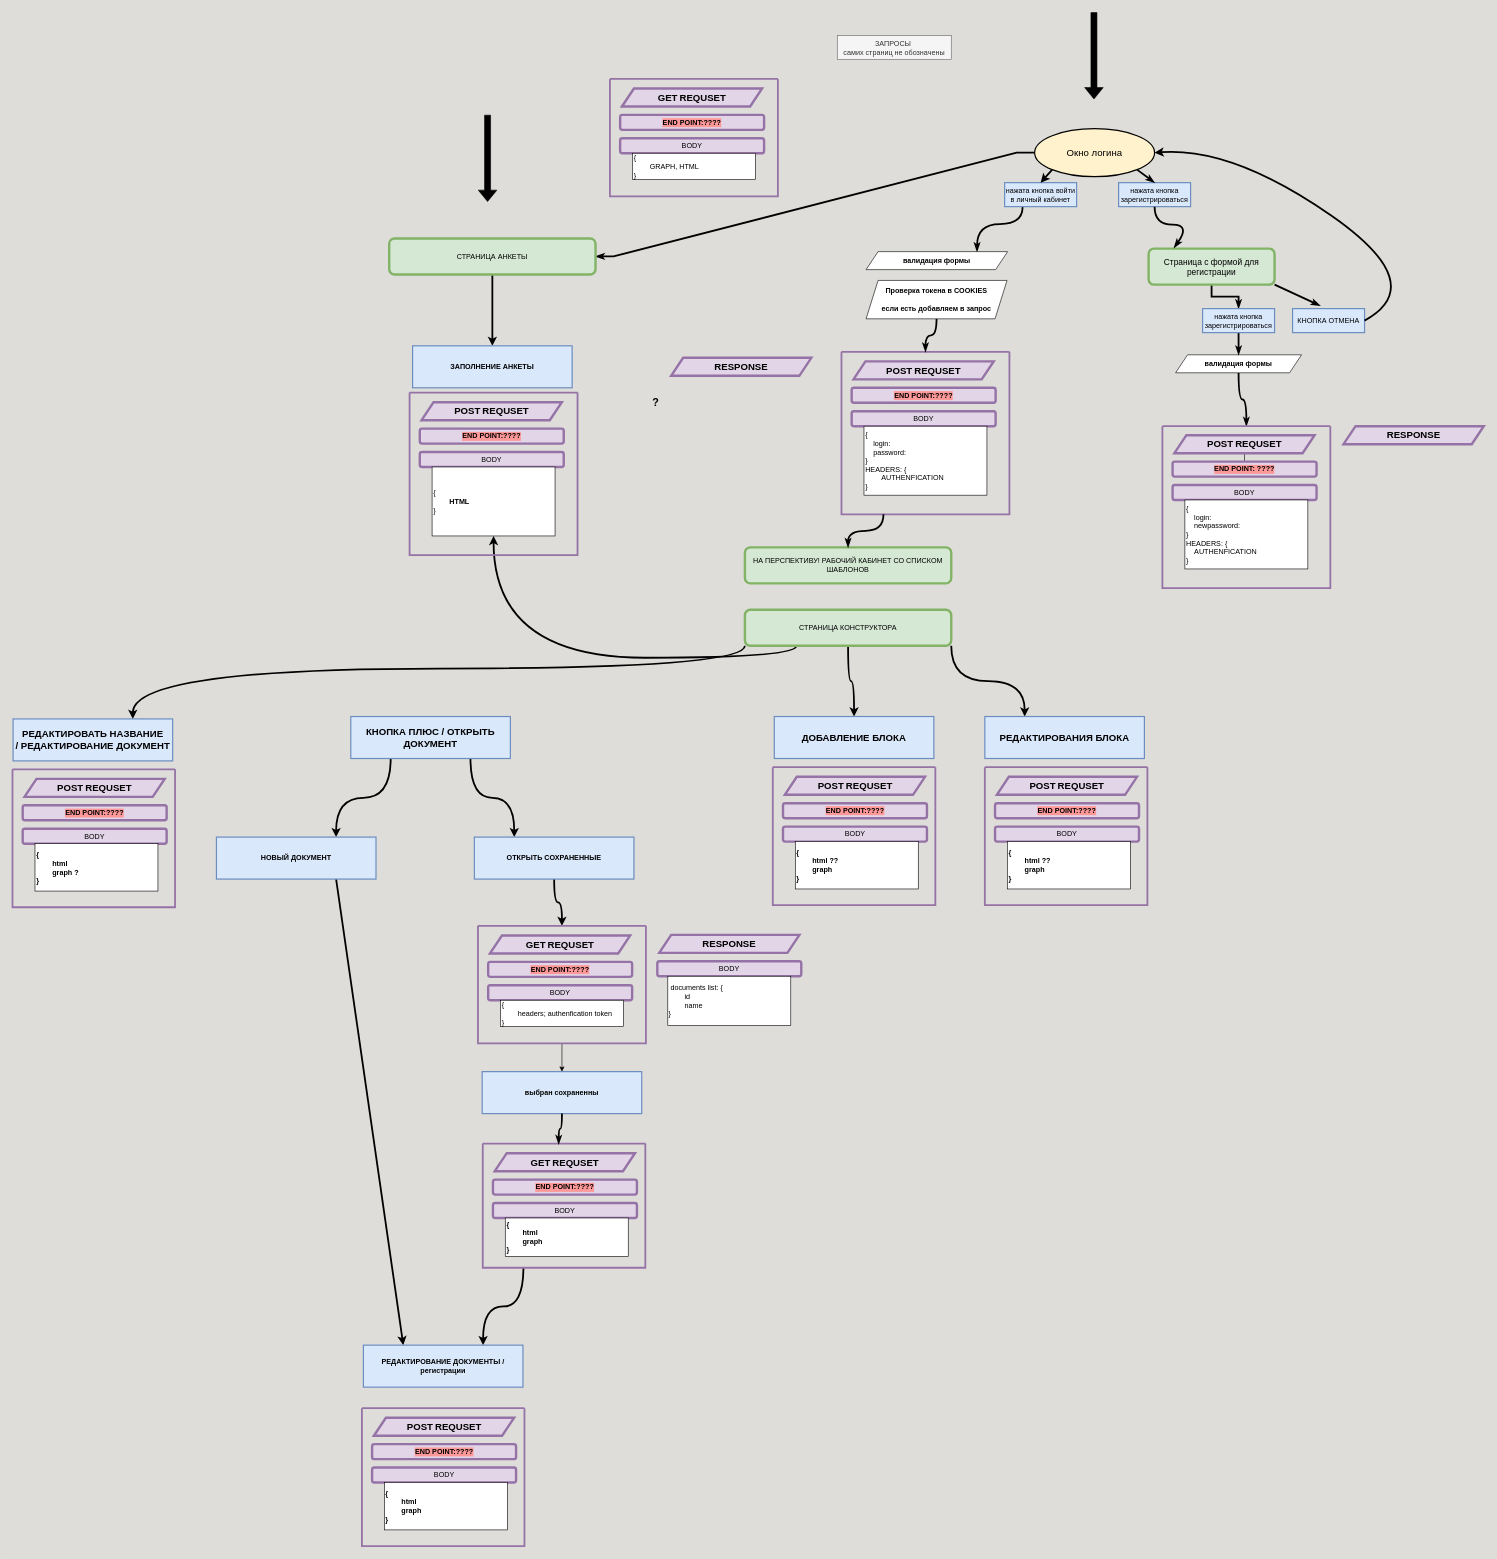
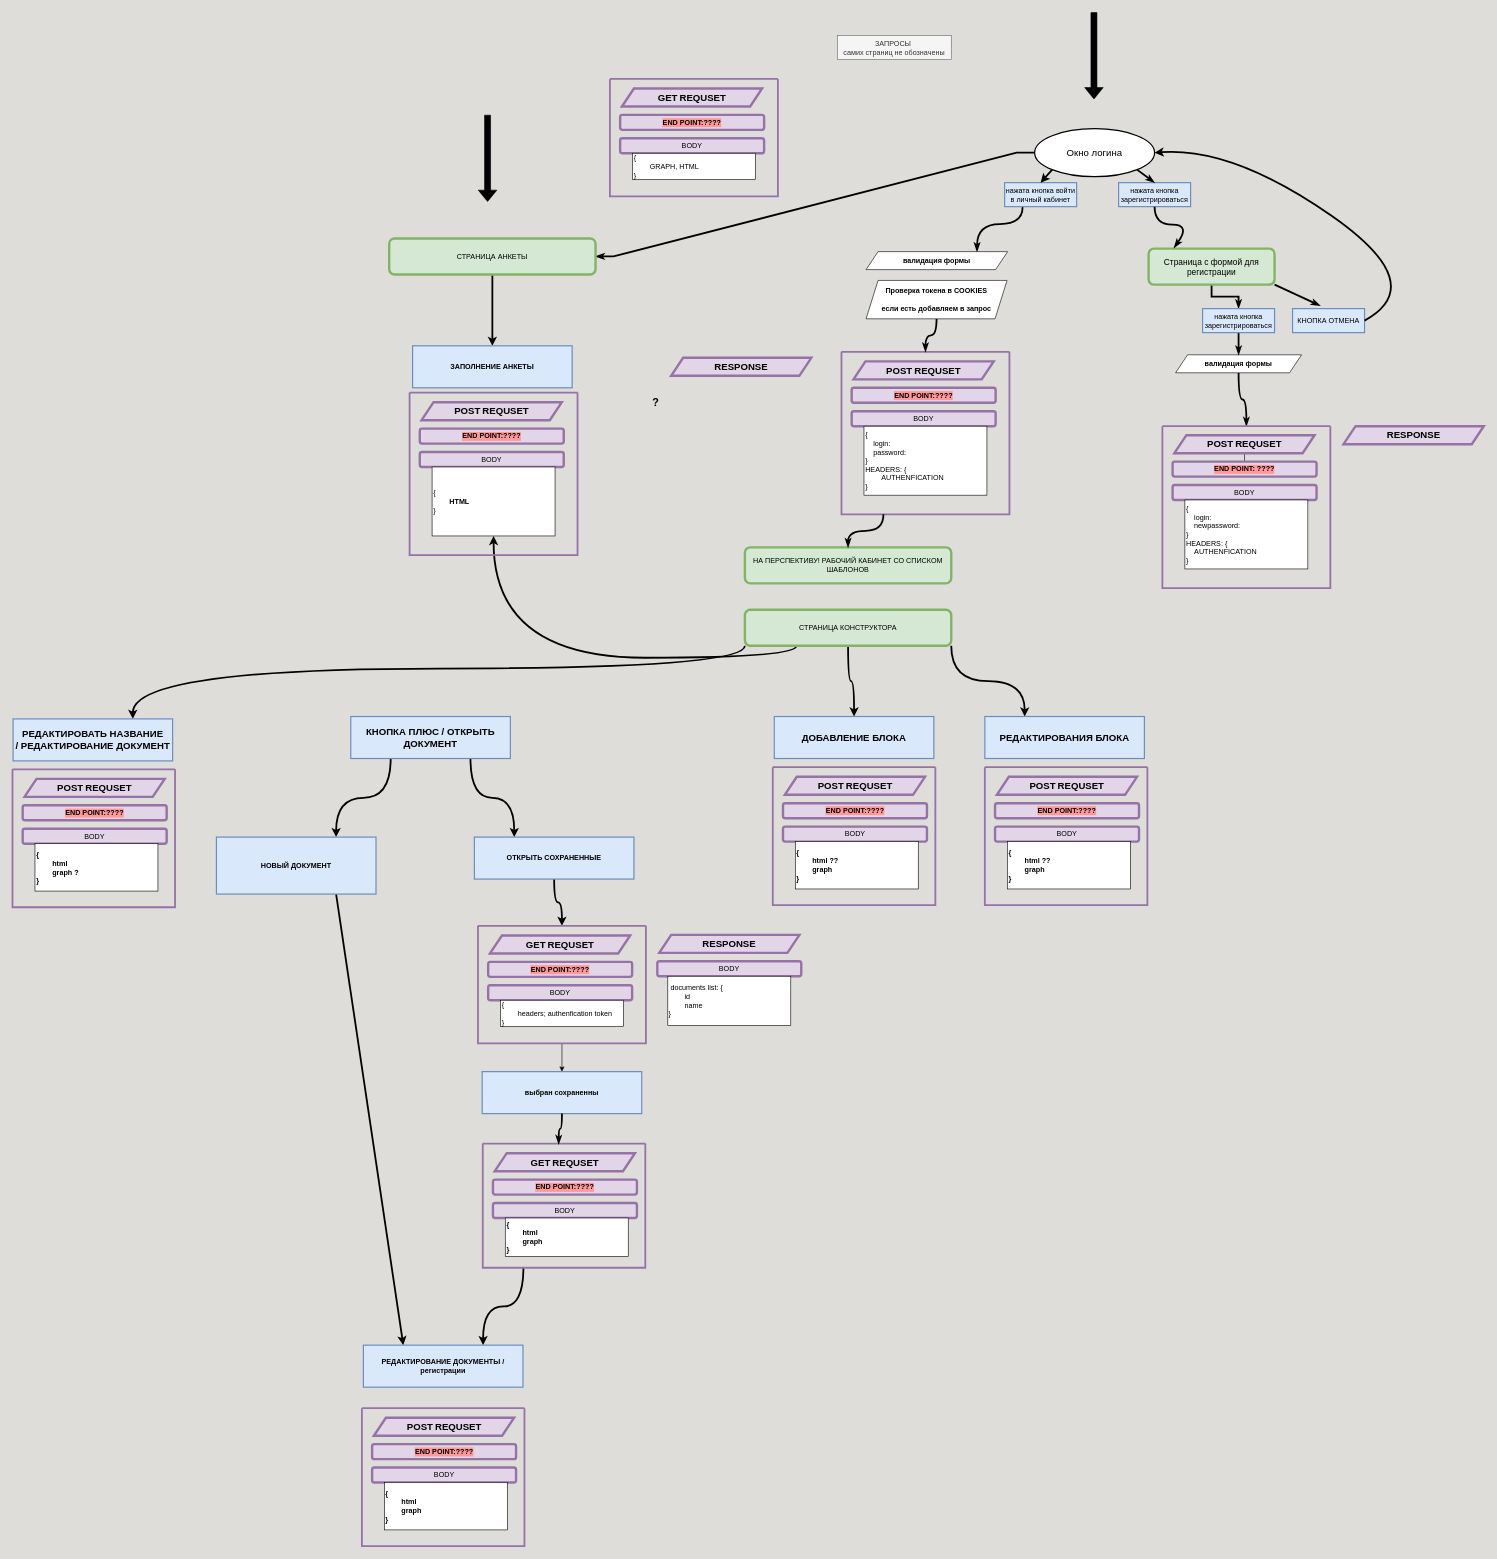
node "Окно логина": fillcolor #fff2cc -> #ffffff
node "НОВЫЙ ДОКУМЕНТ": size 160x42 -> 160x57
